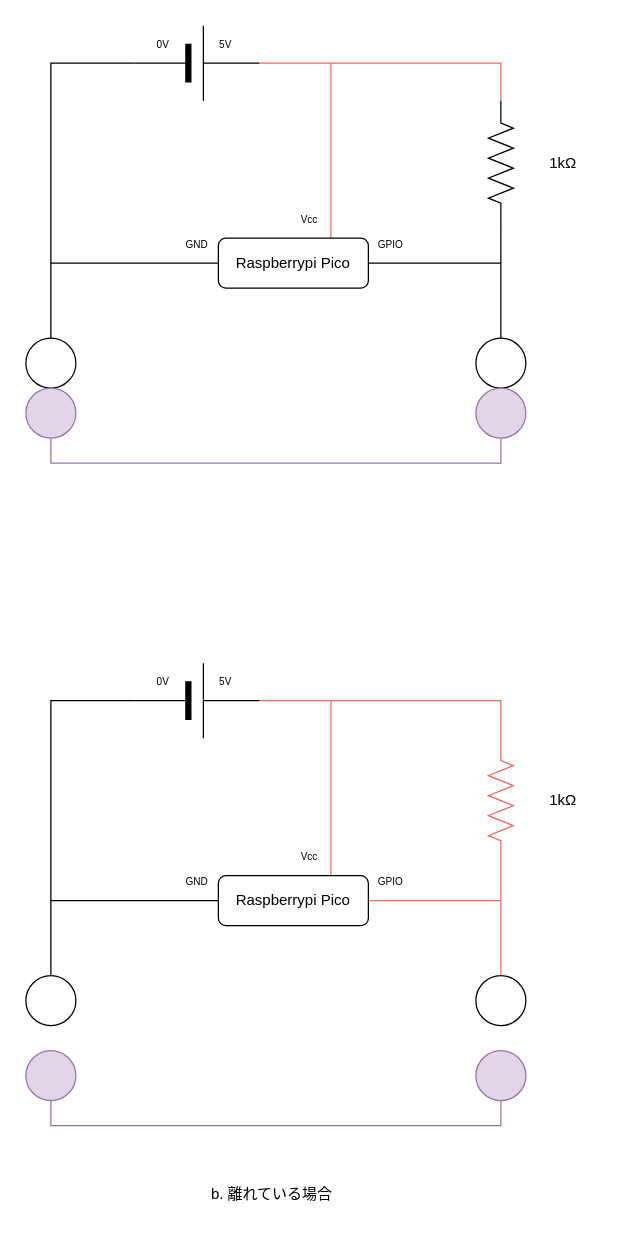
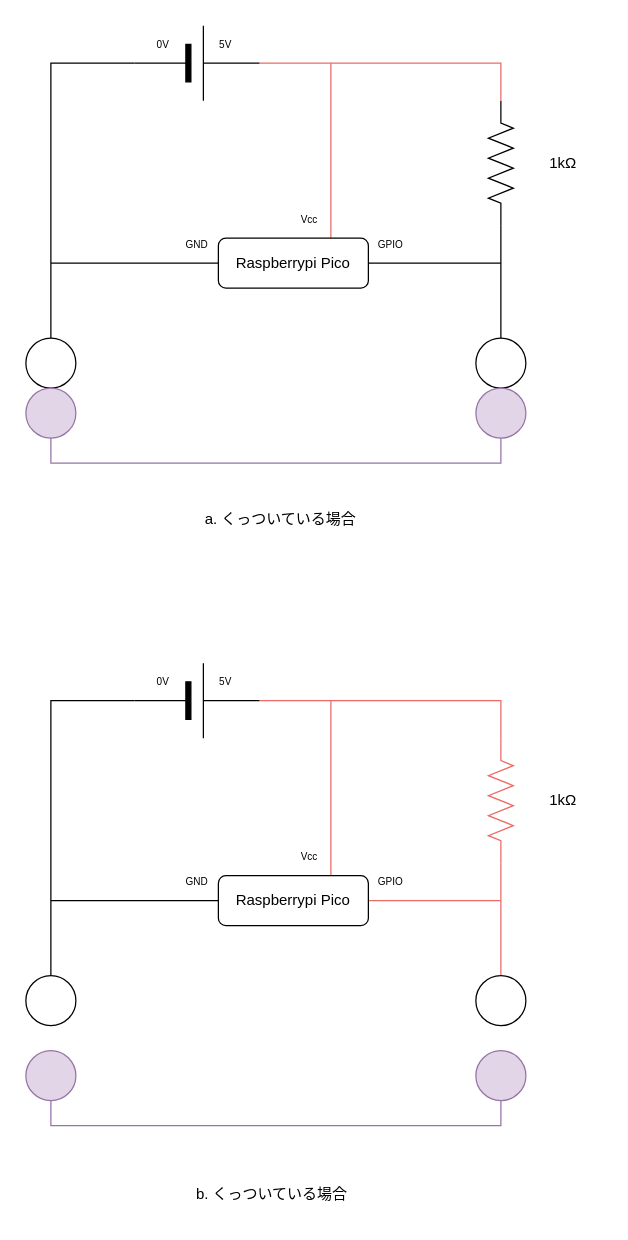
node "a. くっついている場合": added
node "b. 離れている場合": label "b. 離れている場合" -> "b. くっついている場合"
